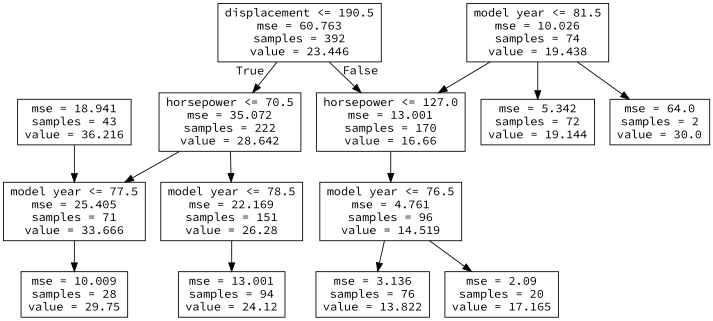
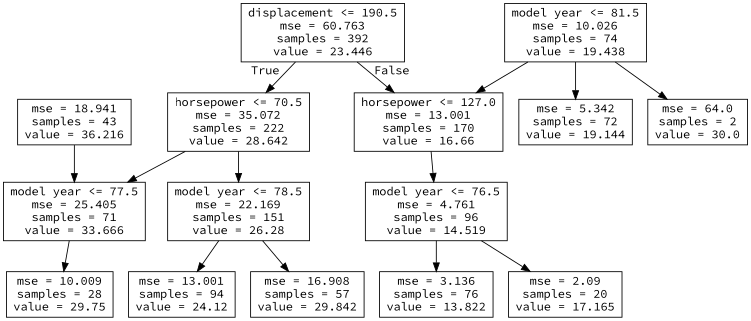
node "mse = 16.908 samples = 57 value = 29.842": added
